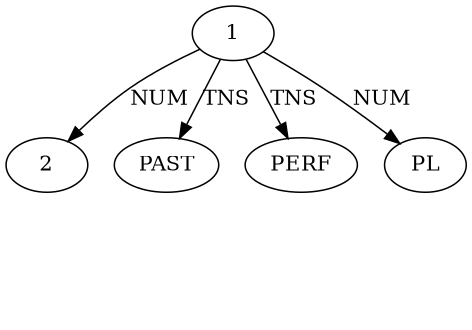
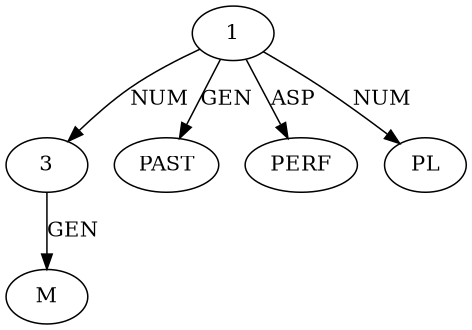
edge "1" -> "PAST": label "TNS" -> "GEN"
edge "1" -> "PERF": label "TNS" -> "ASP"
node "2": label "2" -> "3"
node "M": added
